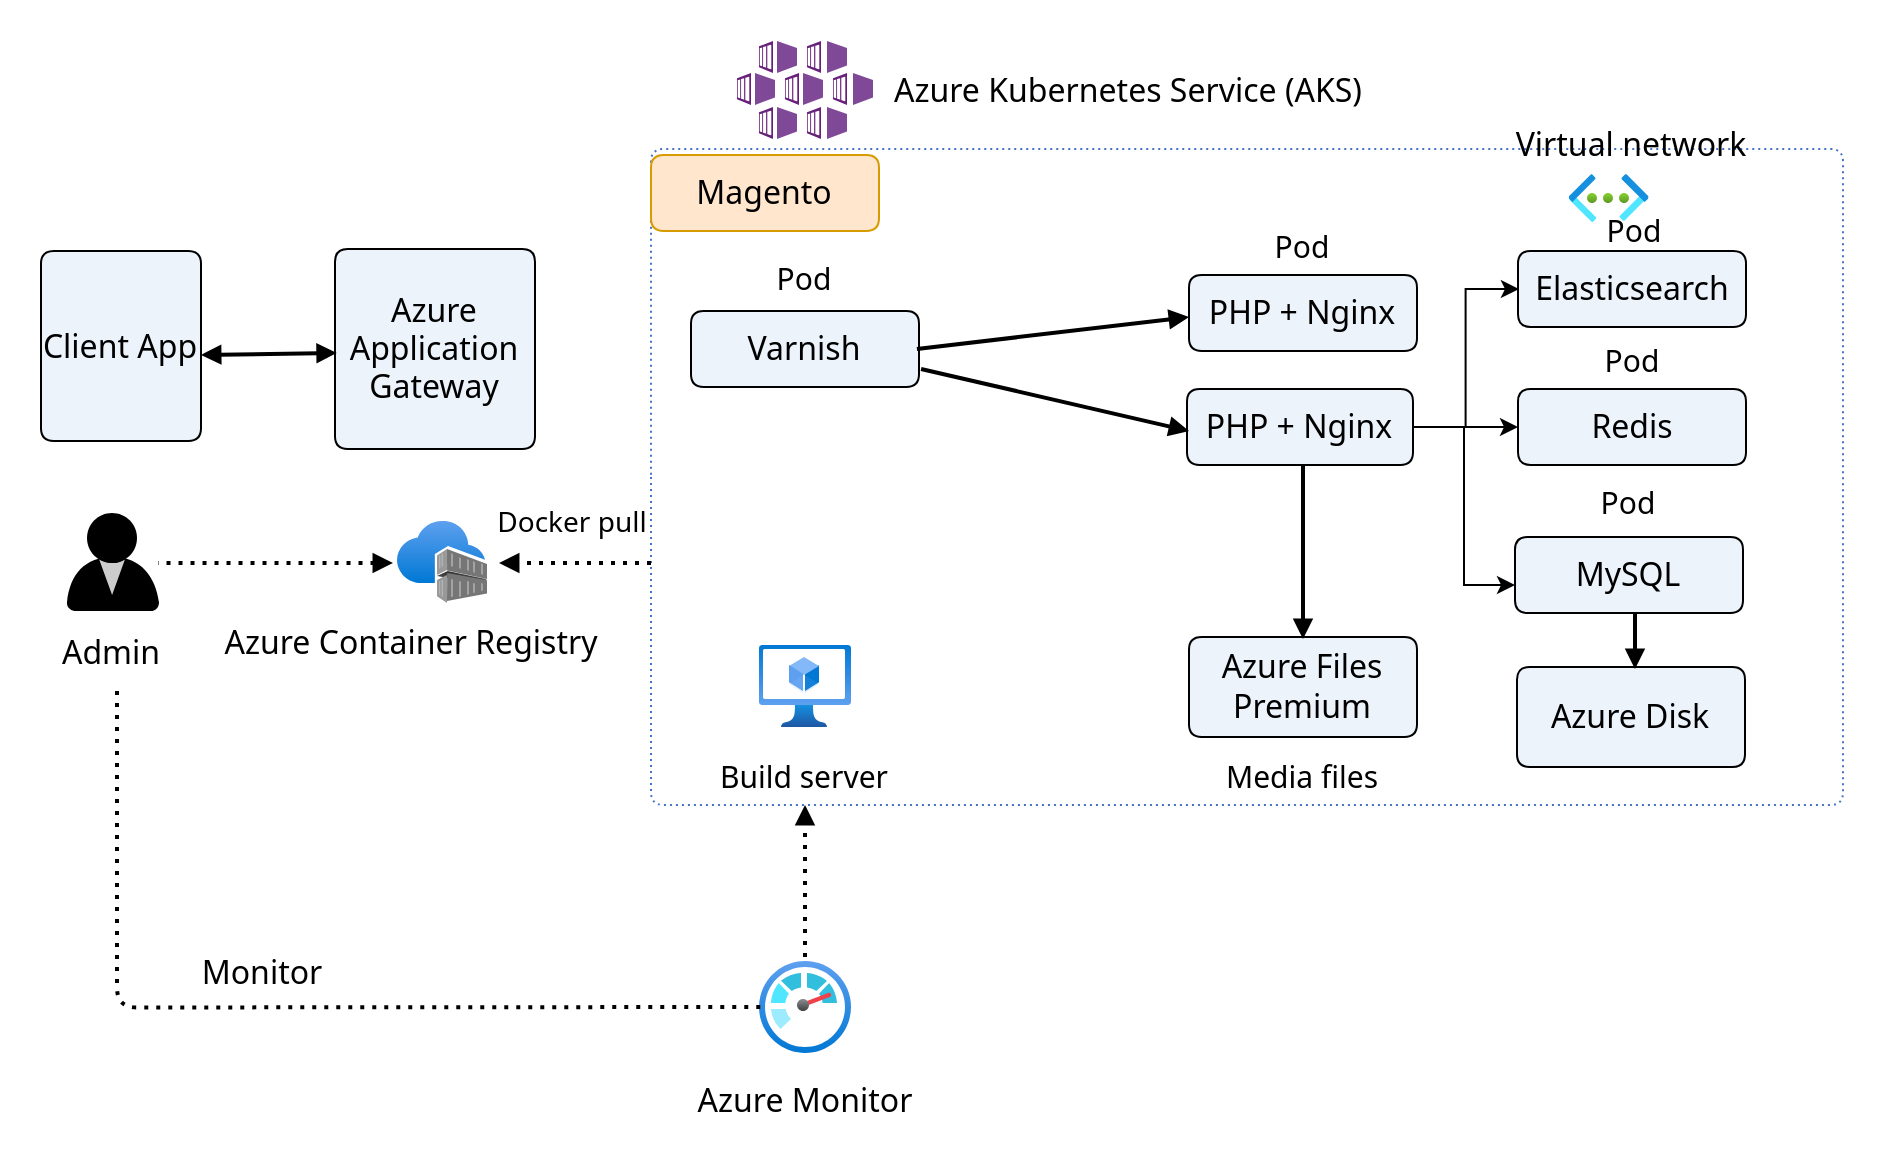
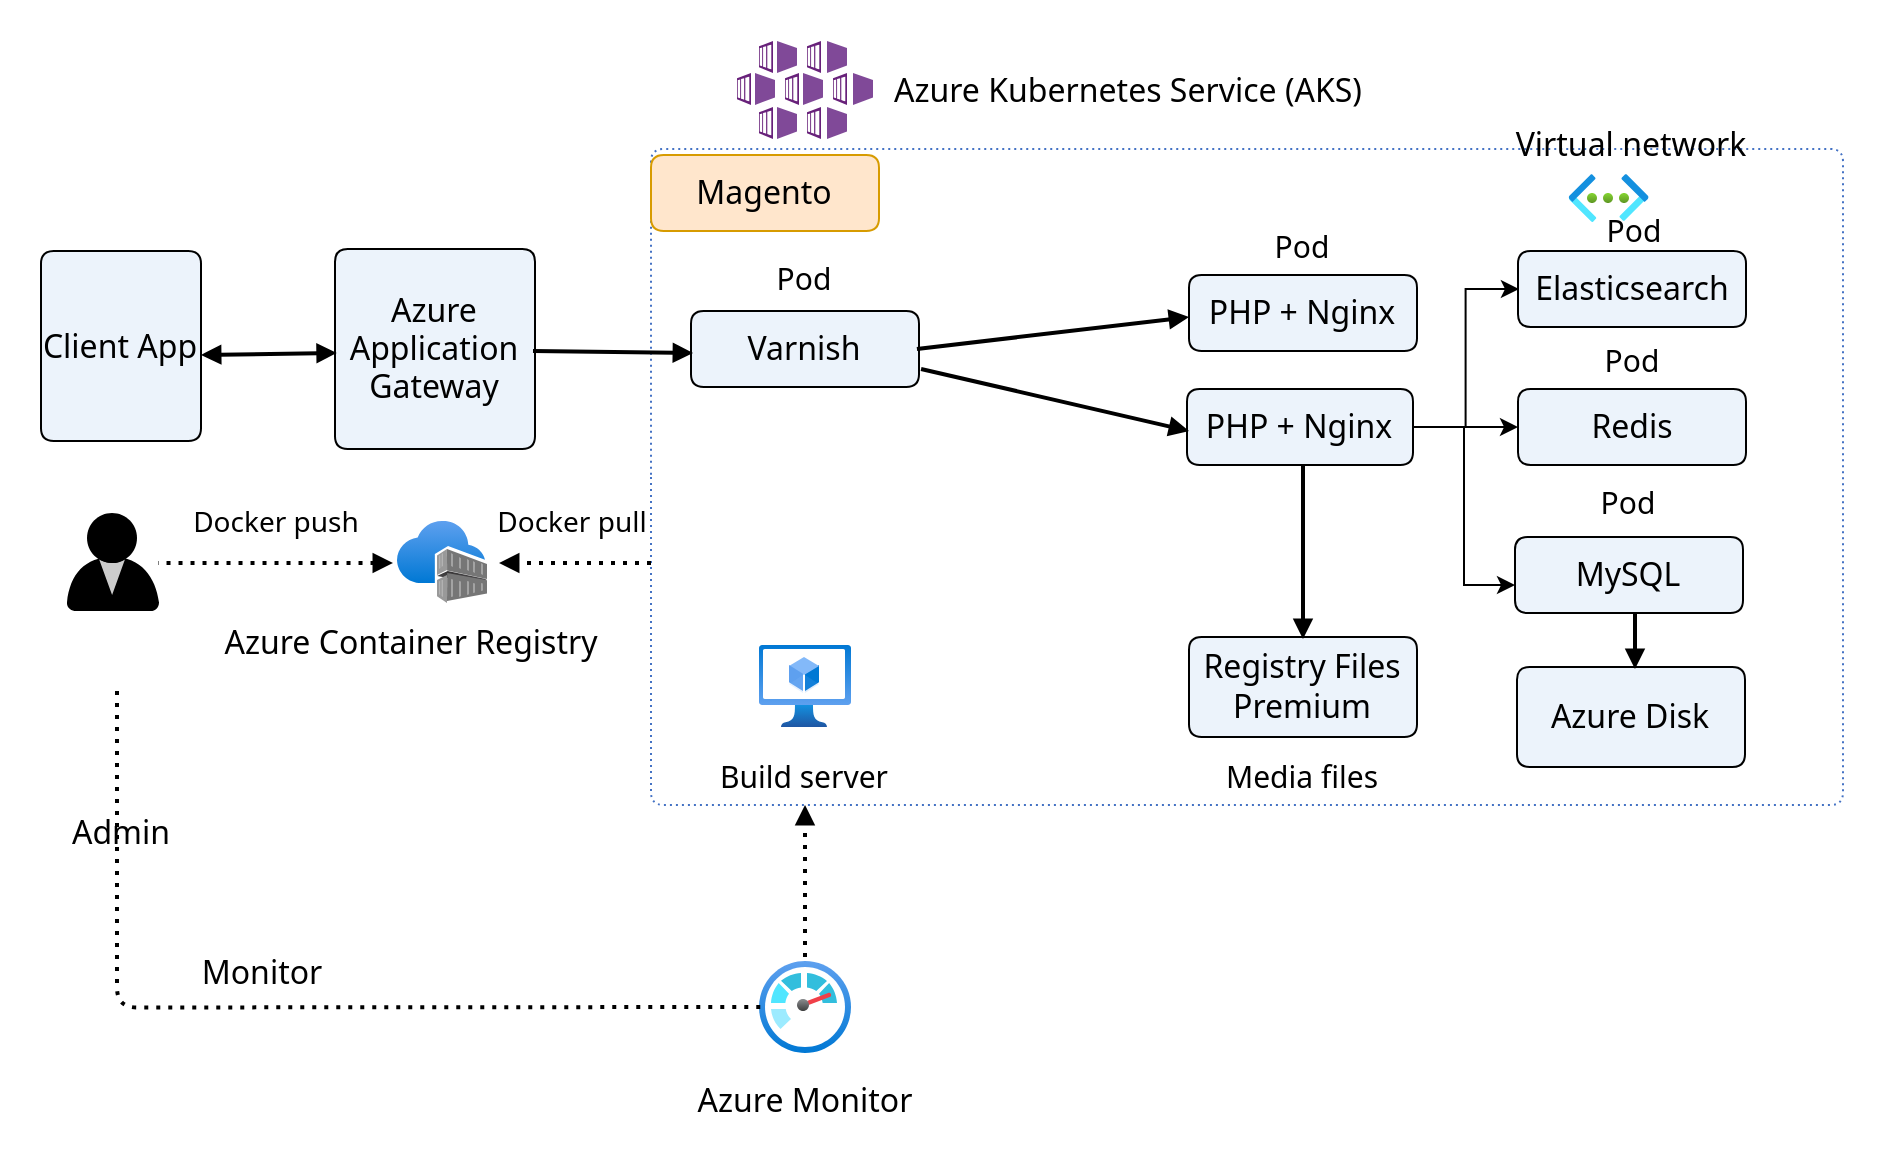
edge "Azure Application Gateway" -> "Varnish": added
node "Docker push": added
node "Admin": moved (112, 653) -> (122, 833)
node "Azure Files Premium": label "Azure Files Premium" -> "Registry Files Premium"
